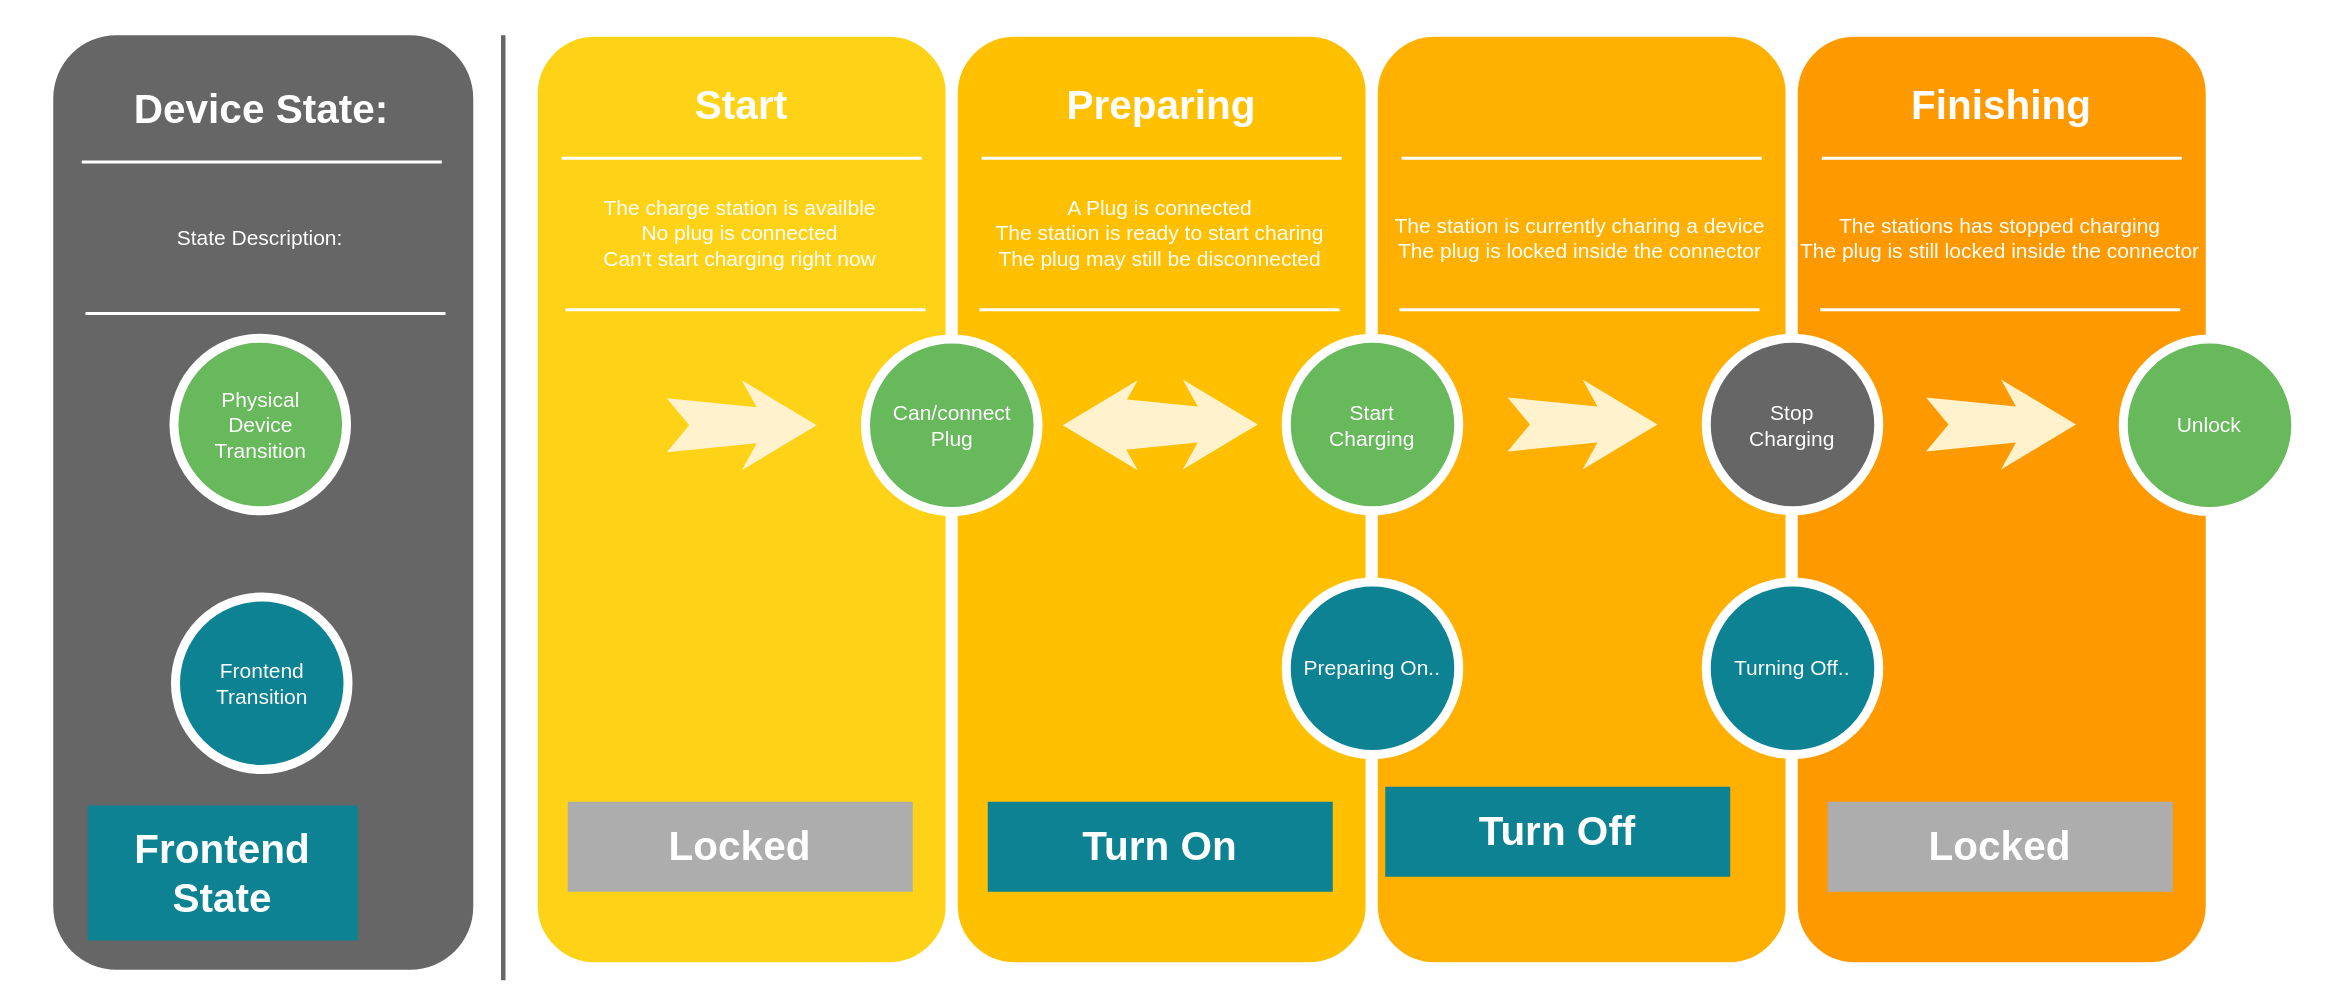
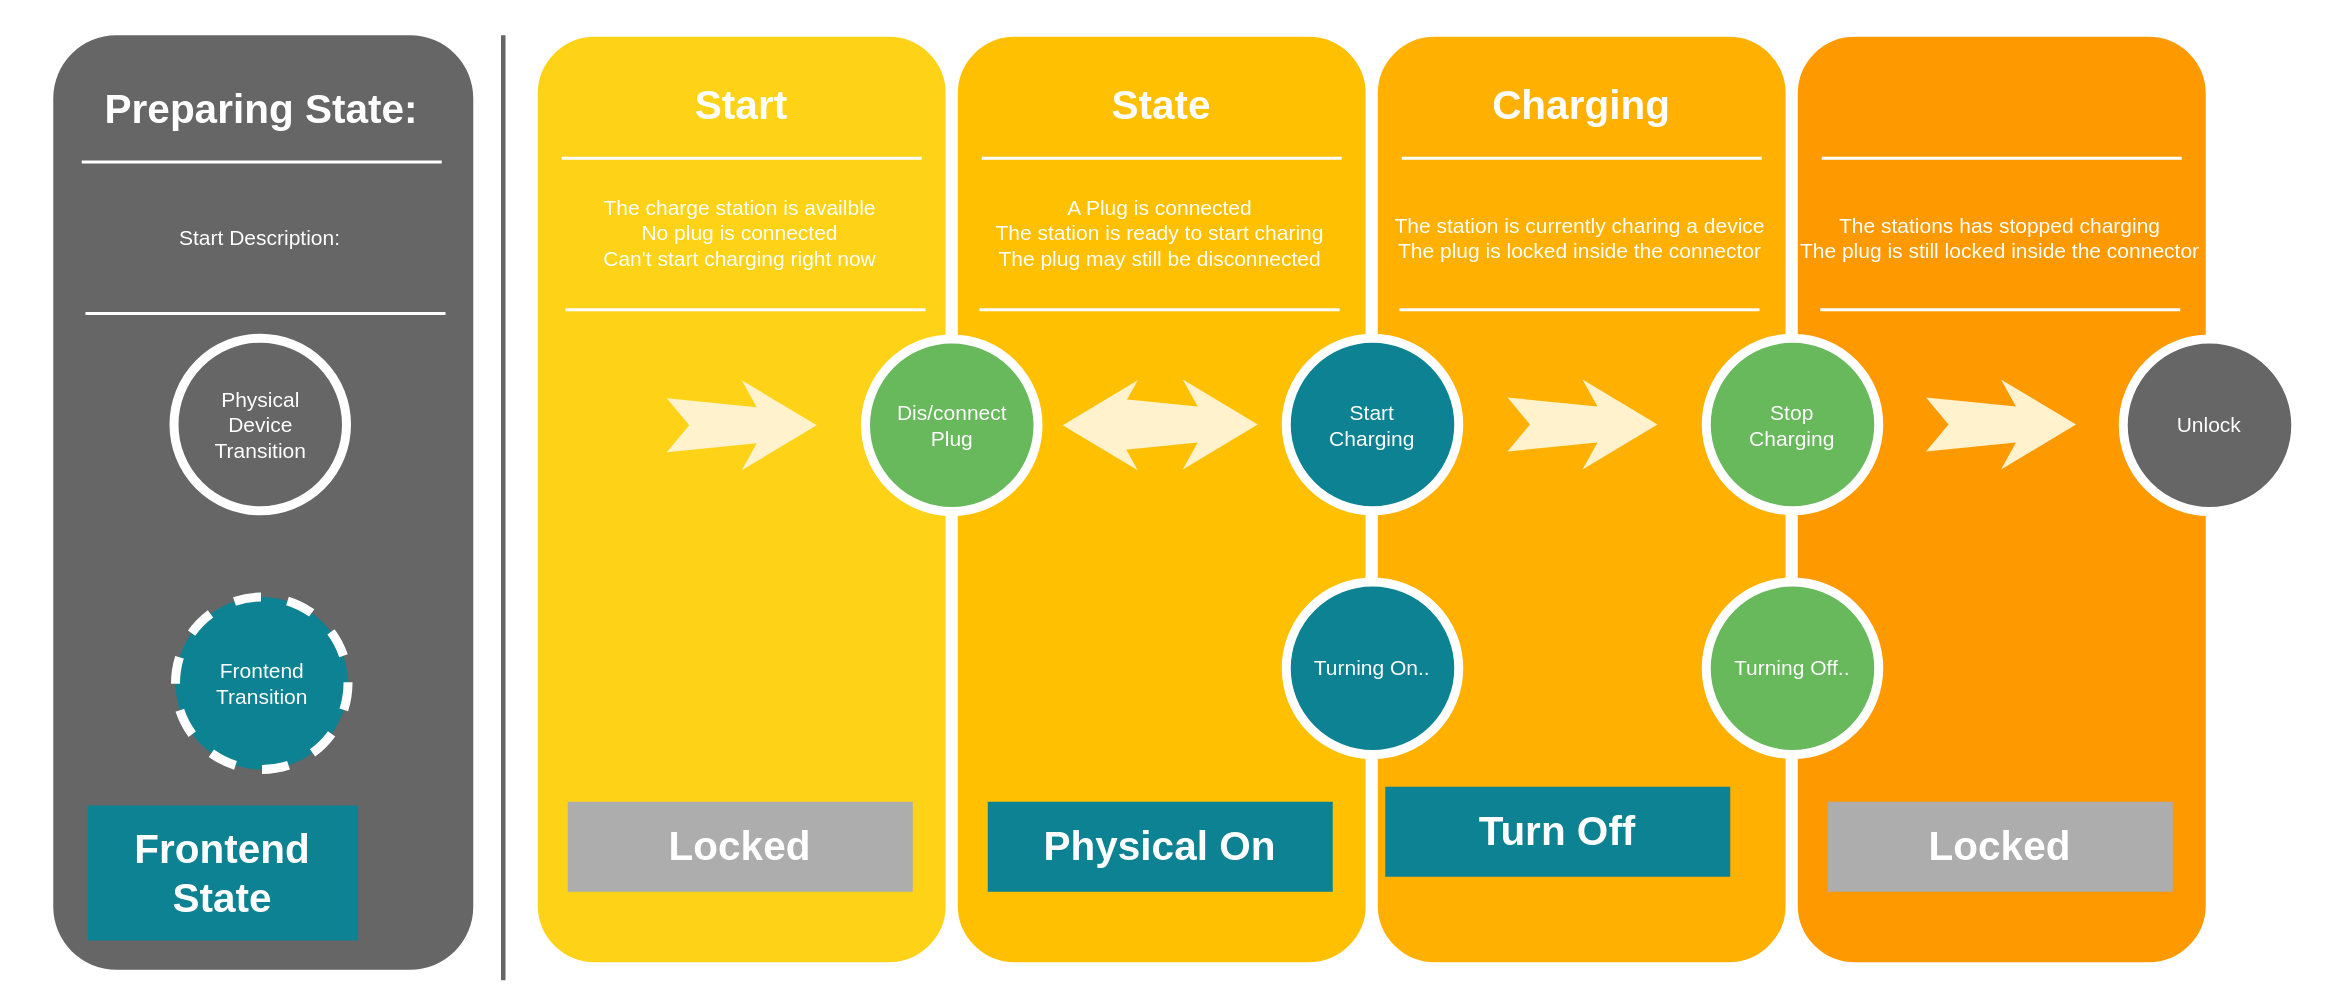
node "Preparing": label "Preparing" -> "State"
node "Charging": added
node "Finishing": removed
node "Device State:": label "Device State:" -> "Preparing State:"
node "State Description:": label "State Description:" -> "Start Description:"
node "Physical Device Transition": fillcolor #68b85c -> #666666
node "Can/connect Plug": label "Can/connect Plug" -> "Dis/connect Plug"
node "Start Charging": fillcolor #68b85c -> #0c8292
node "Stop Charging": fillcolor #666666 -> #68b85c
node "Unlock": fillcolor #68b85c -> #666666
node "Preparing On..": label "Preparing On.." -> "Turning On.."
node "Turning Off..": fillcolor #0c8292 -> #68b85c
node "Frontend Transition": style solid -> dashed
node "Turn On": label "Turn On" -> "Physical On"
